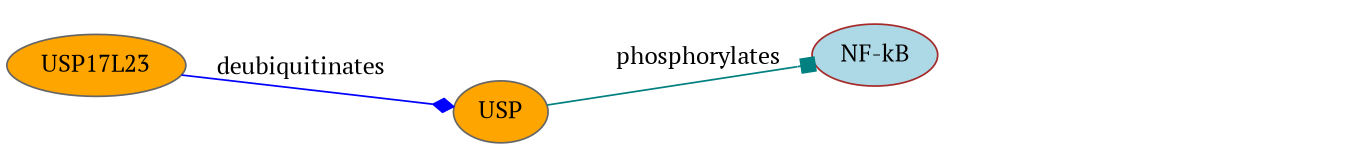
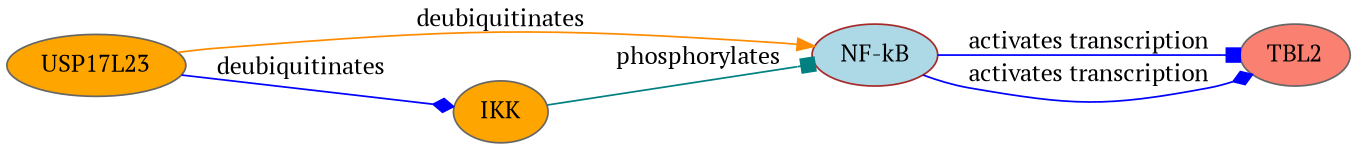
edge "USP17L23" -> "NF-kB": added, label "deubiquitinates"
node "TBL2": added
node "USP": label "USP" -> "IKK"
